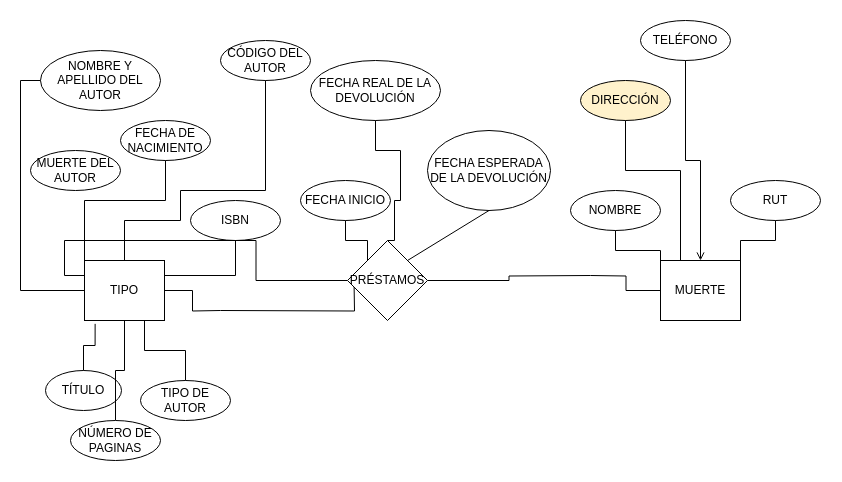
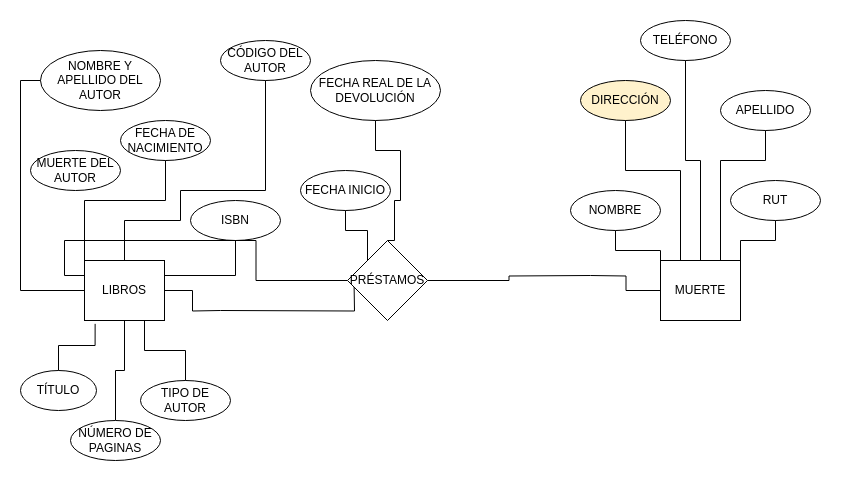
node "APELLIDO": added
node "FECHA ESPERADA DE LA DEVOLUCIÓN": removed
edge "APELLIDO" -- "MUERTE": added
node "FECHA INICIO": moved (346, 201) -> (346, 191)
edge "FECHA ESPERADA DE LA DEVOLUCIÓN" -- "PRÉSTAMOS": removed
edge "TELÉFONO" -> "MUERTE": arrowhead open -> none
node "TIPO": label "TIPO" -> "LIBROS"
node "TÍTULO": moved (84, 391) -> (59, 391)
